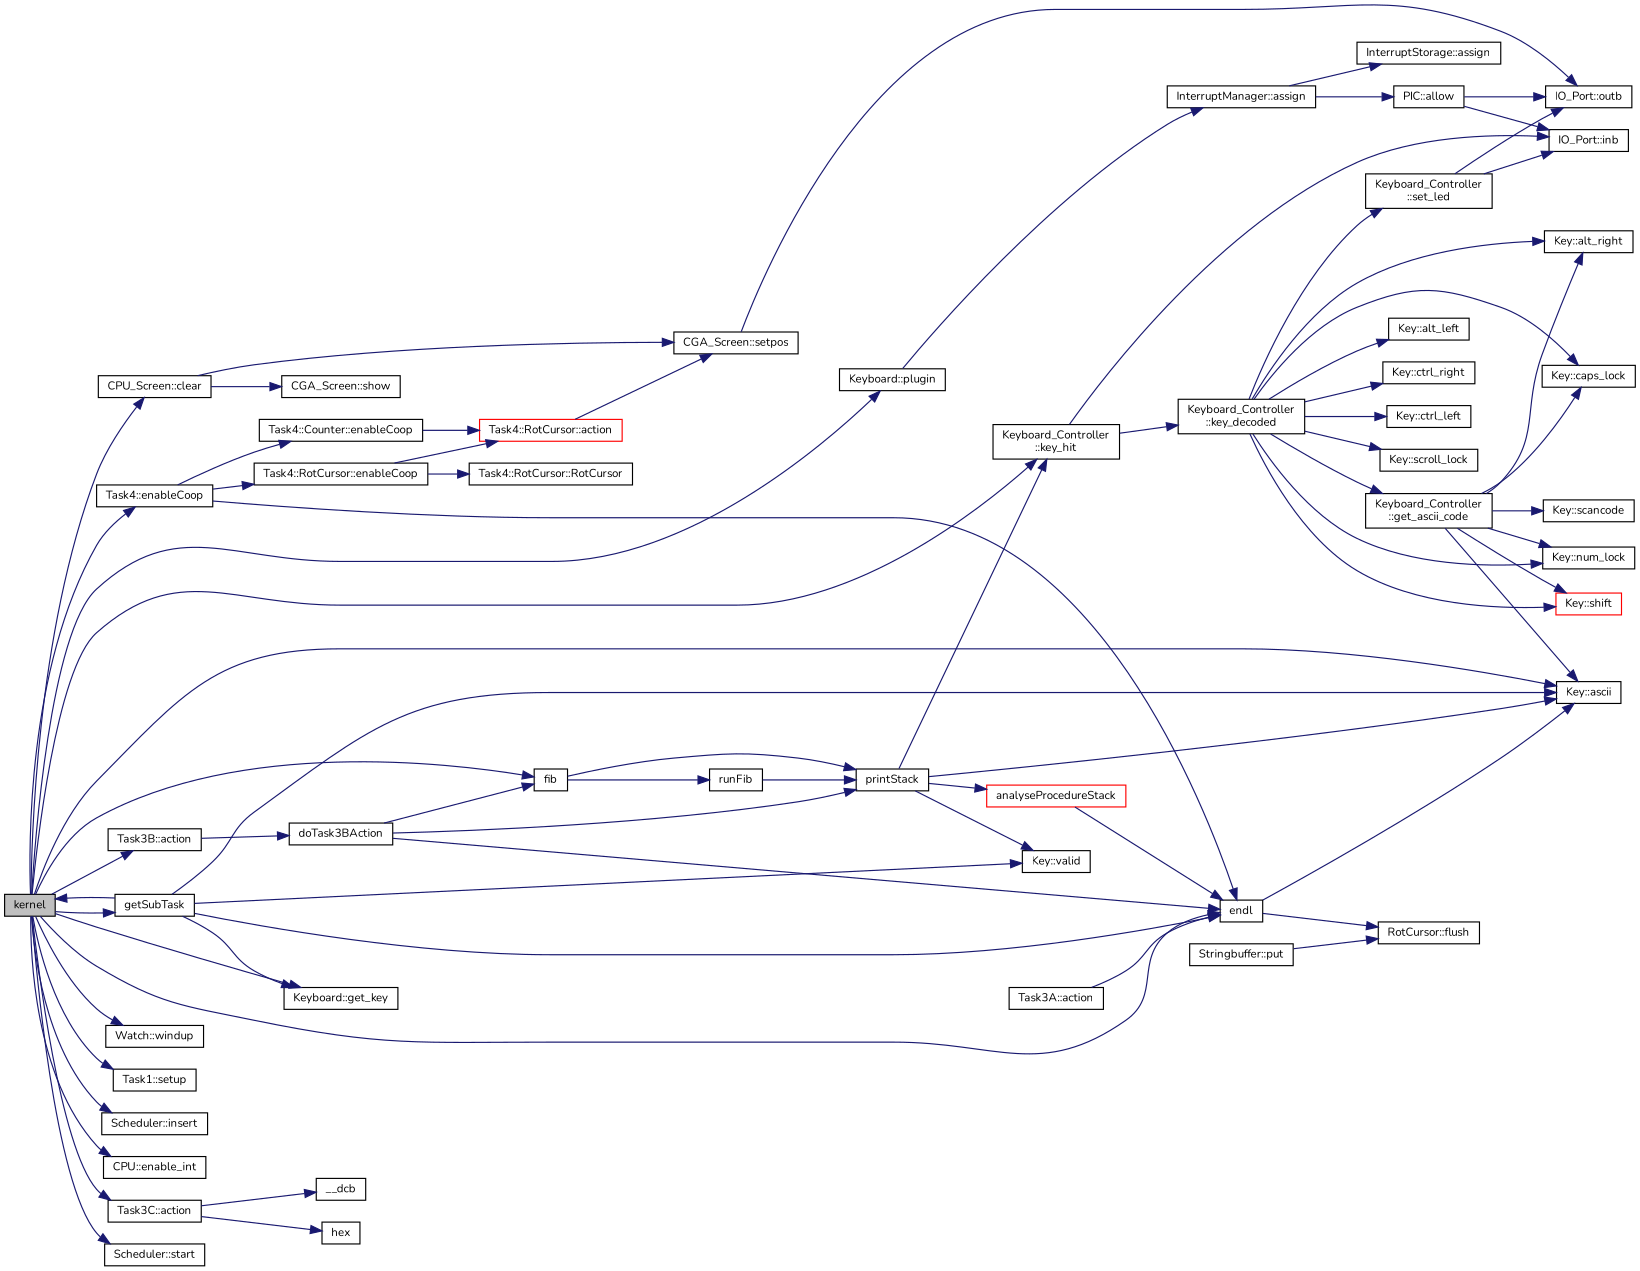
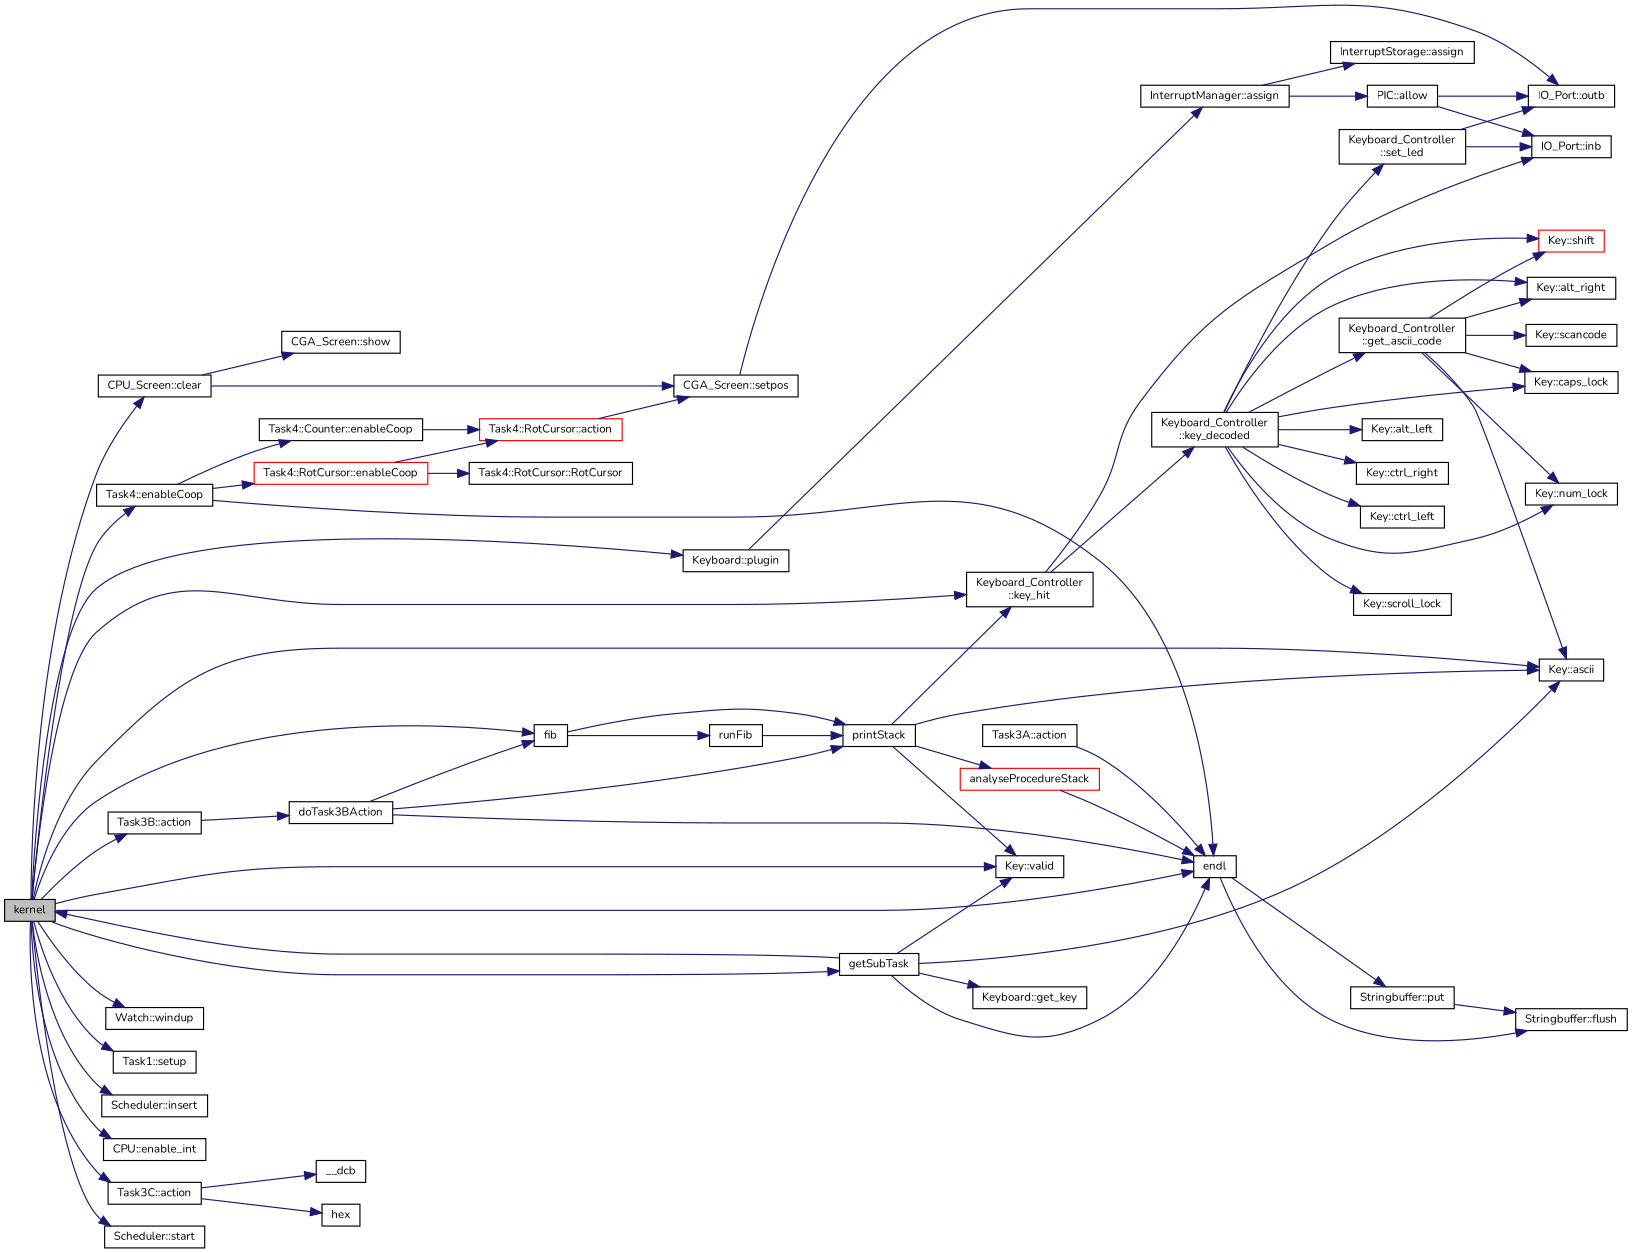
node "Task4::RotCursor::enableCoop": color black -> red
edge "endl" -> "Key::ascii": now "endl" -> "Stringbuffer::put"
node "RotCursor::flush": label "RotCursor::flush" -> "Stringbuffer::flush"
edge "kernel" -> "Keyboard::get_key": now "kernel" -> "Key::valid"
